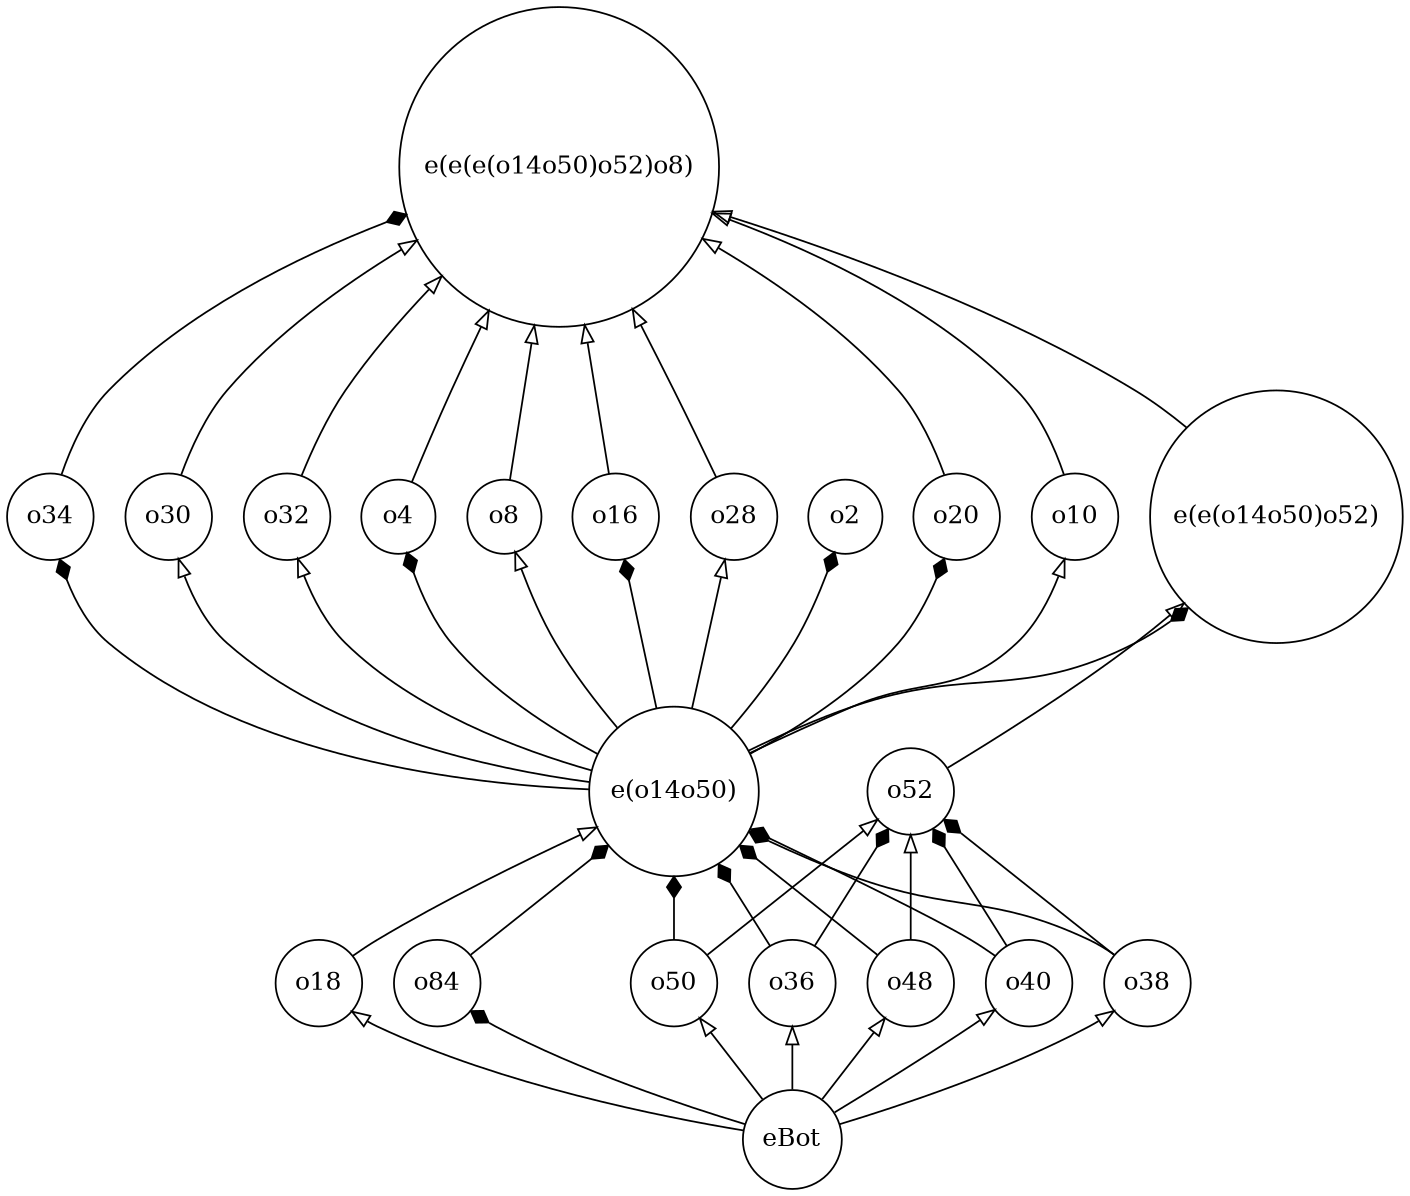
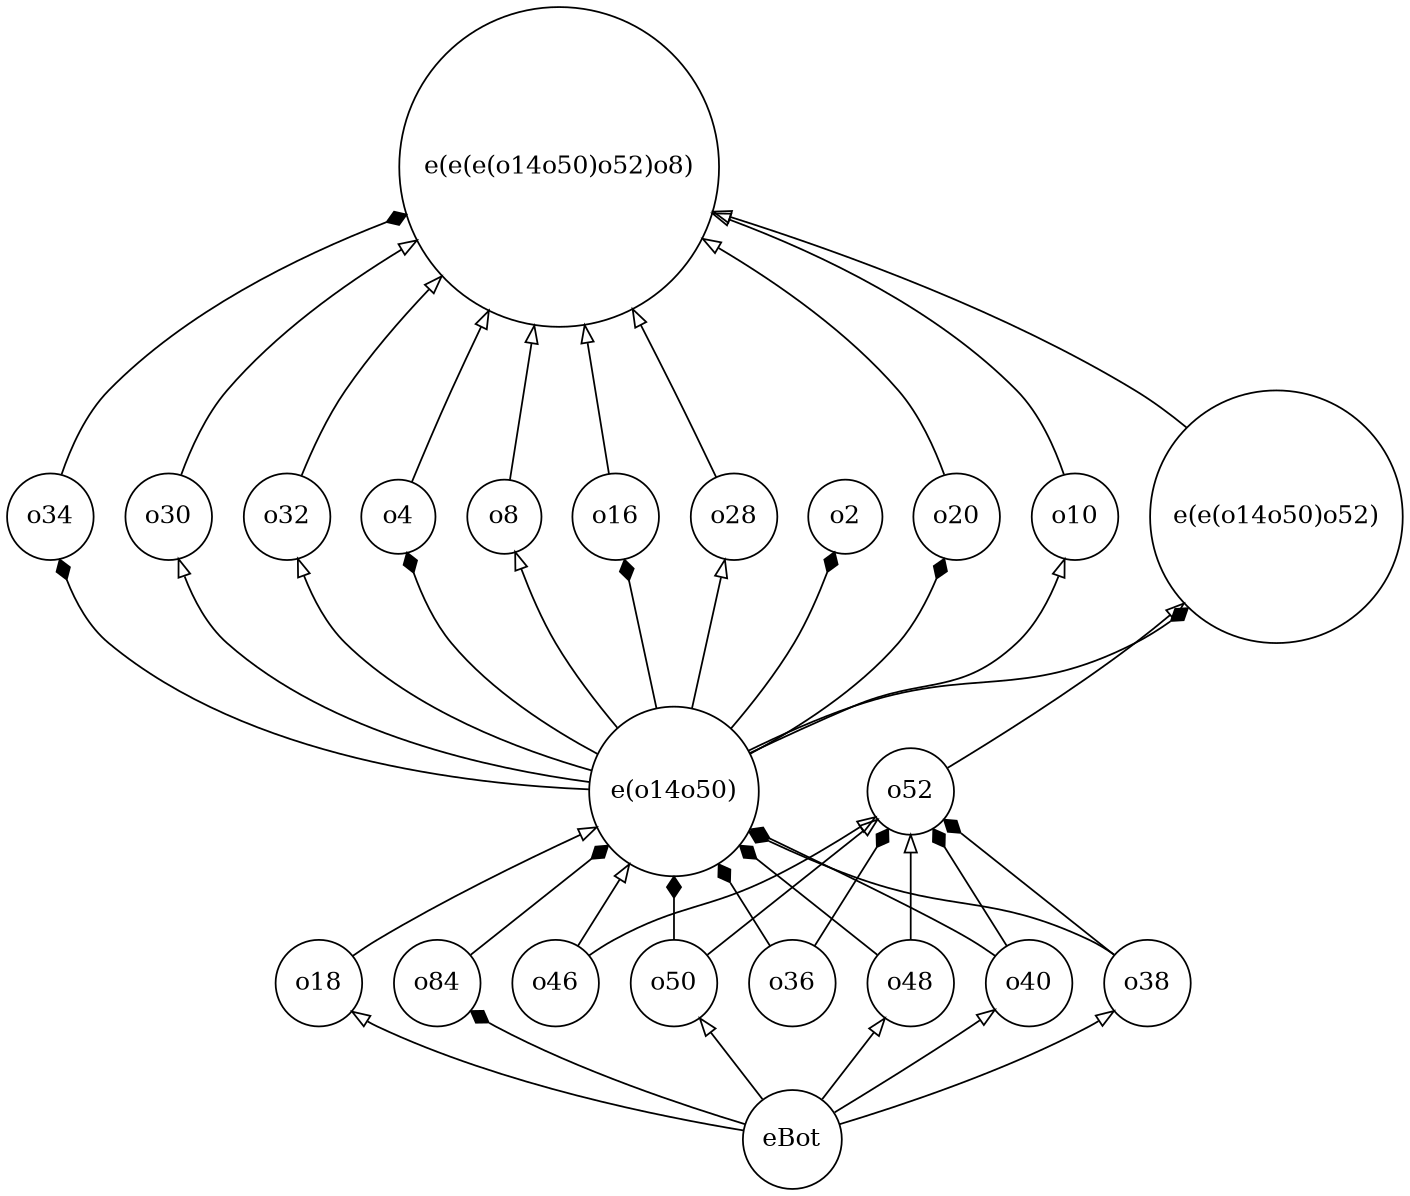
node "o46": added
edge "eBot" -> "o36": removed
